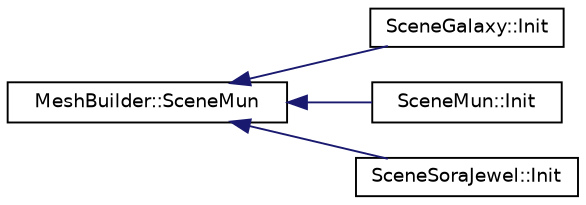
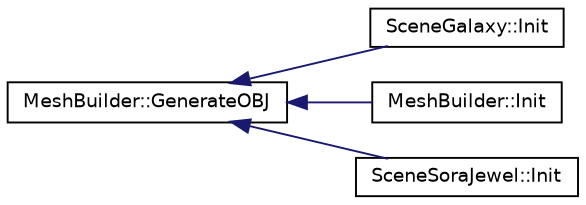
node "MeshBuilder::SceneMun": label "MeshBuilder::SceneMun" -> "MeshBuilder::GenerateOBJ"
node "SceneMun::Init": label "SceneMun::Init" -> "MeshBuilder::Init"
